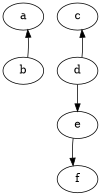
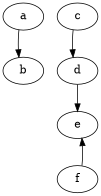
edge "b" -> "a": reversed
edge "d" -> "c": reversed
edge "e" -> "f": reversed
